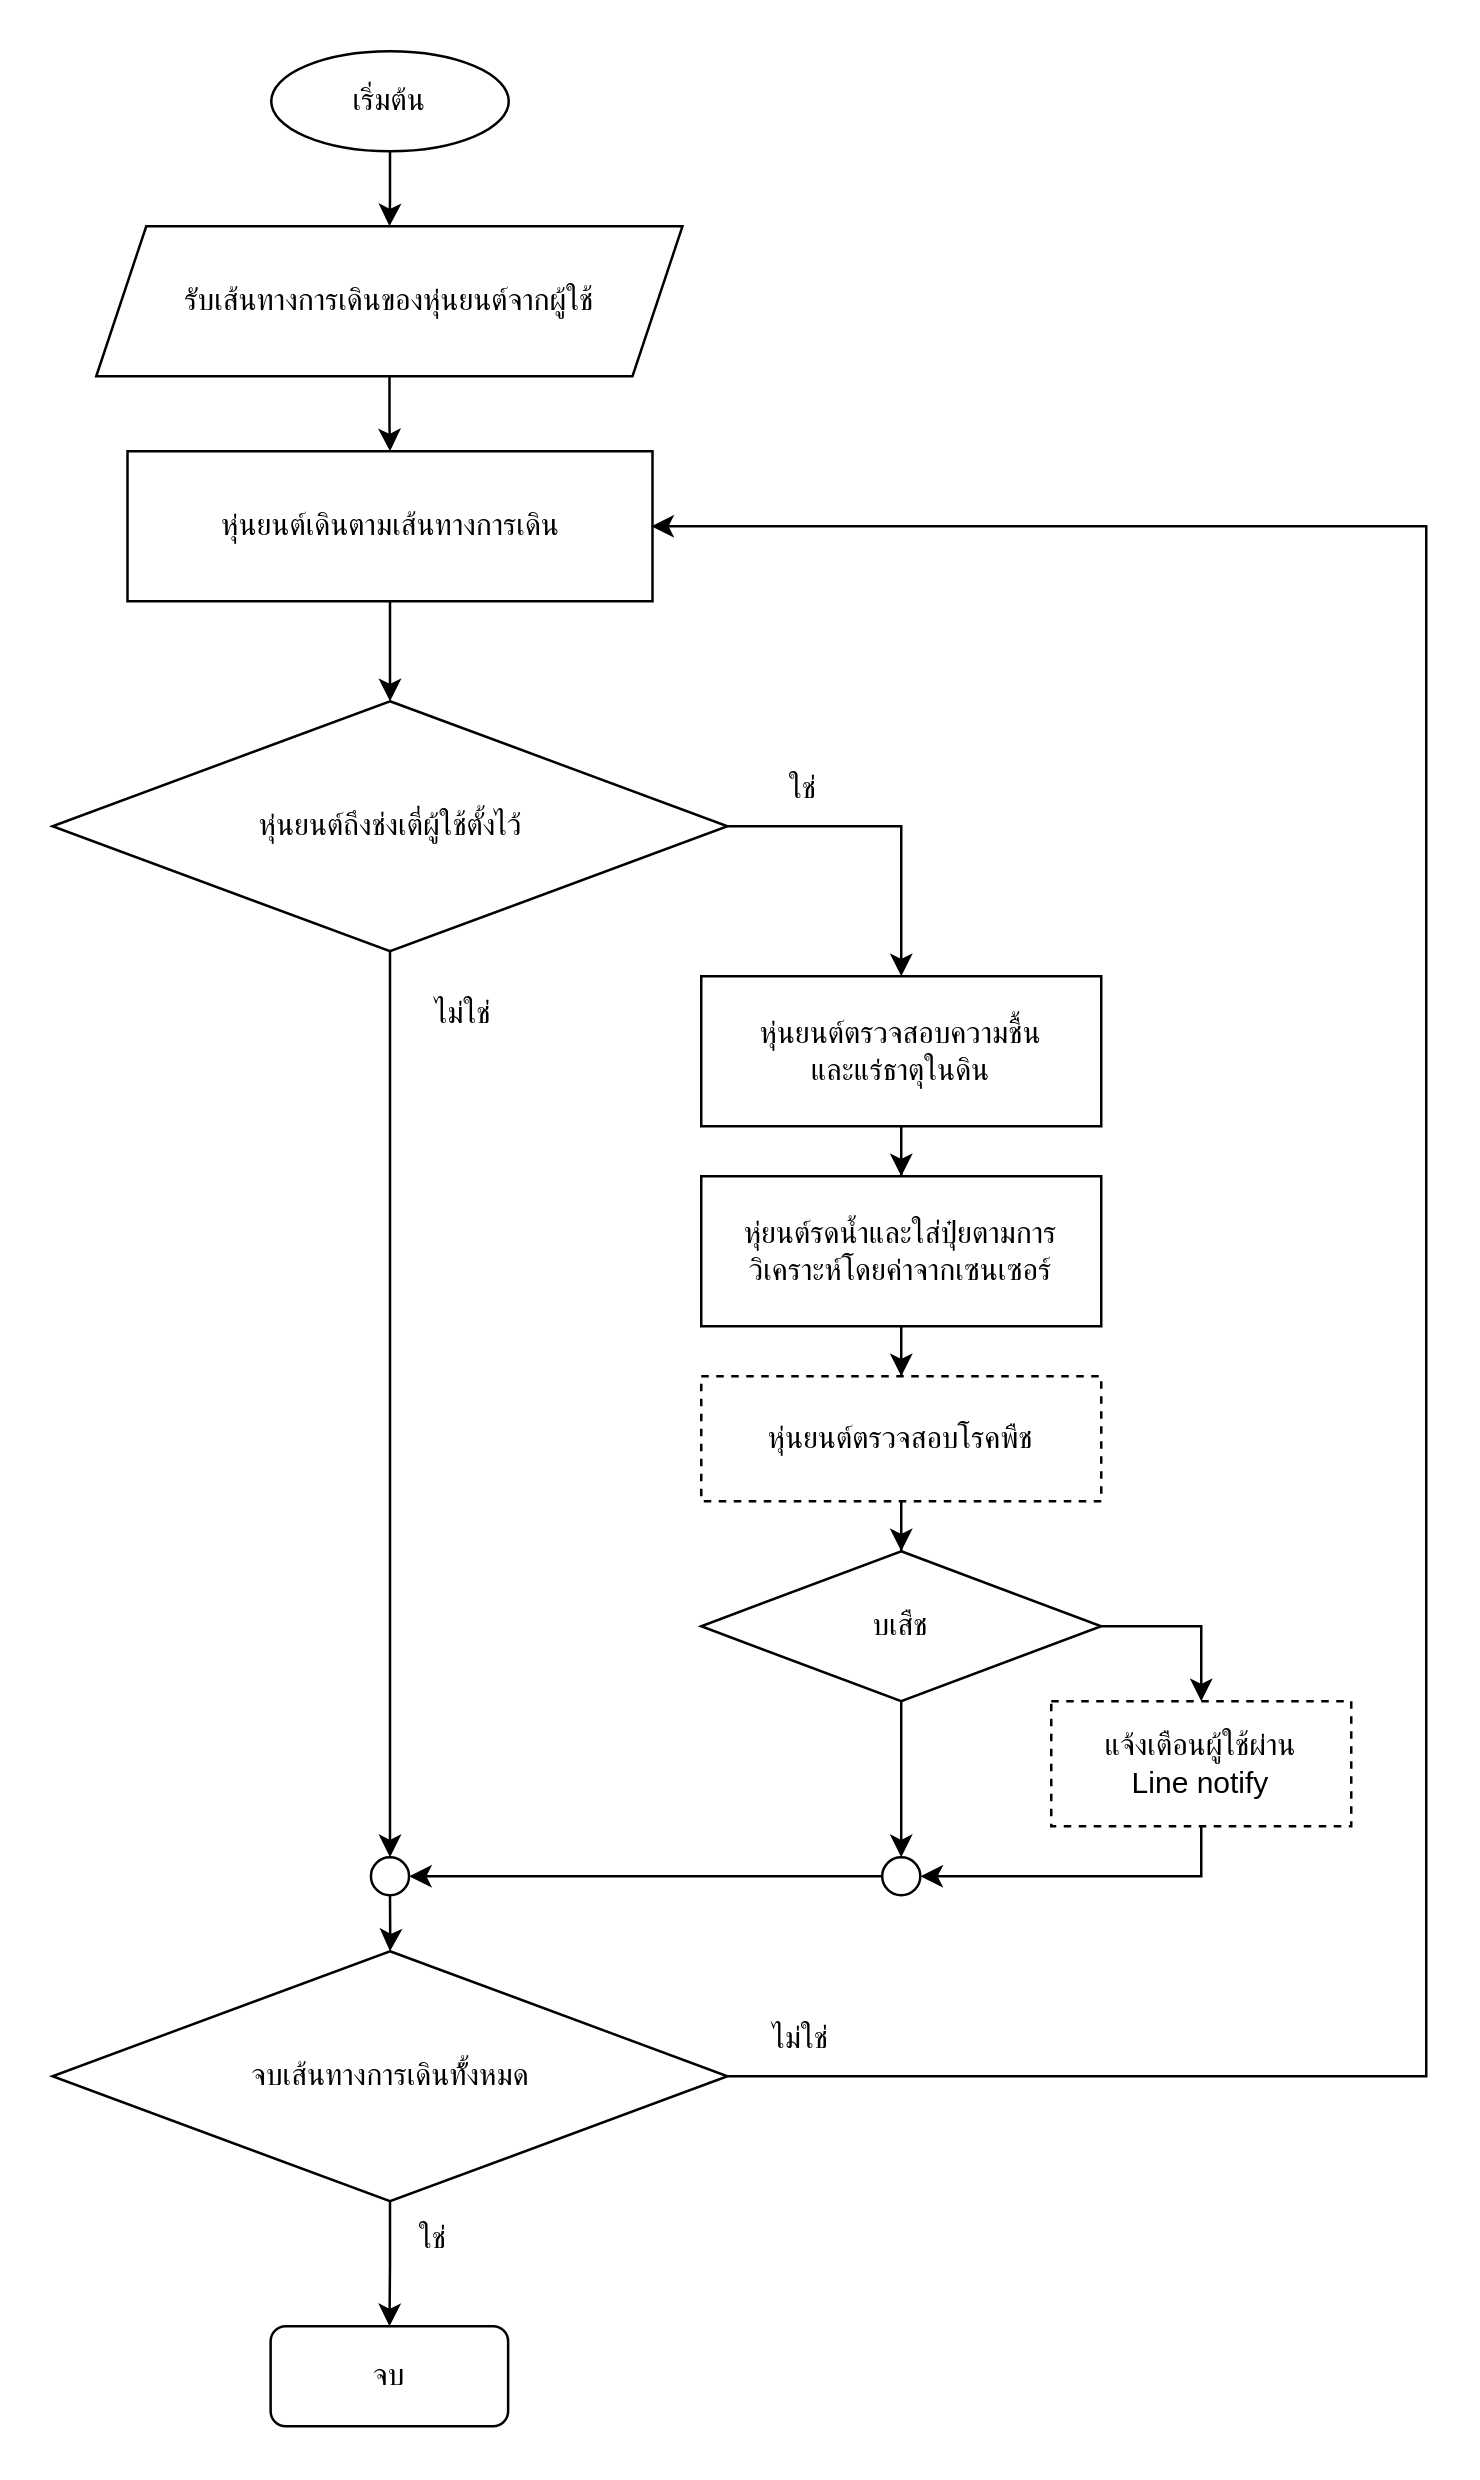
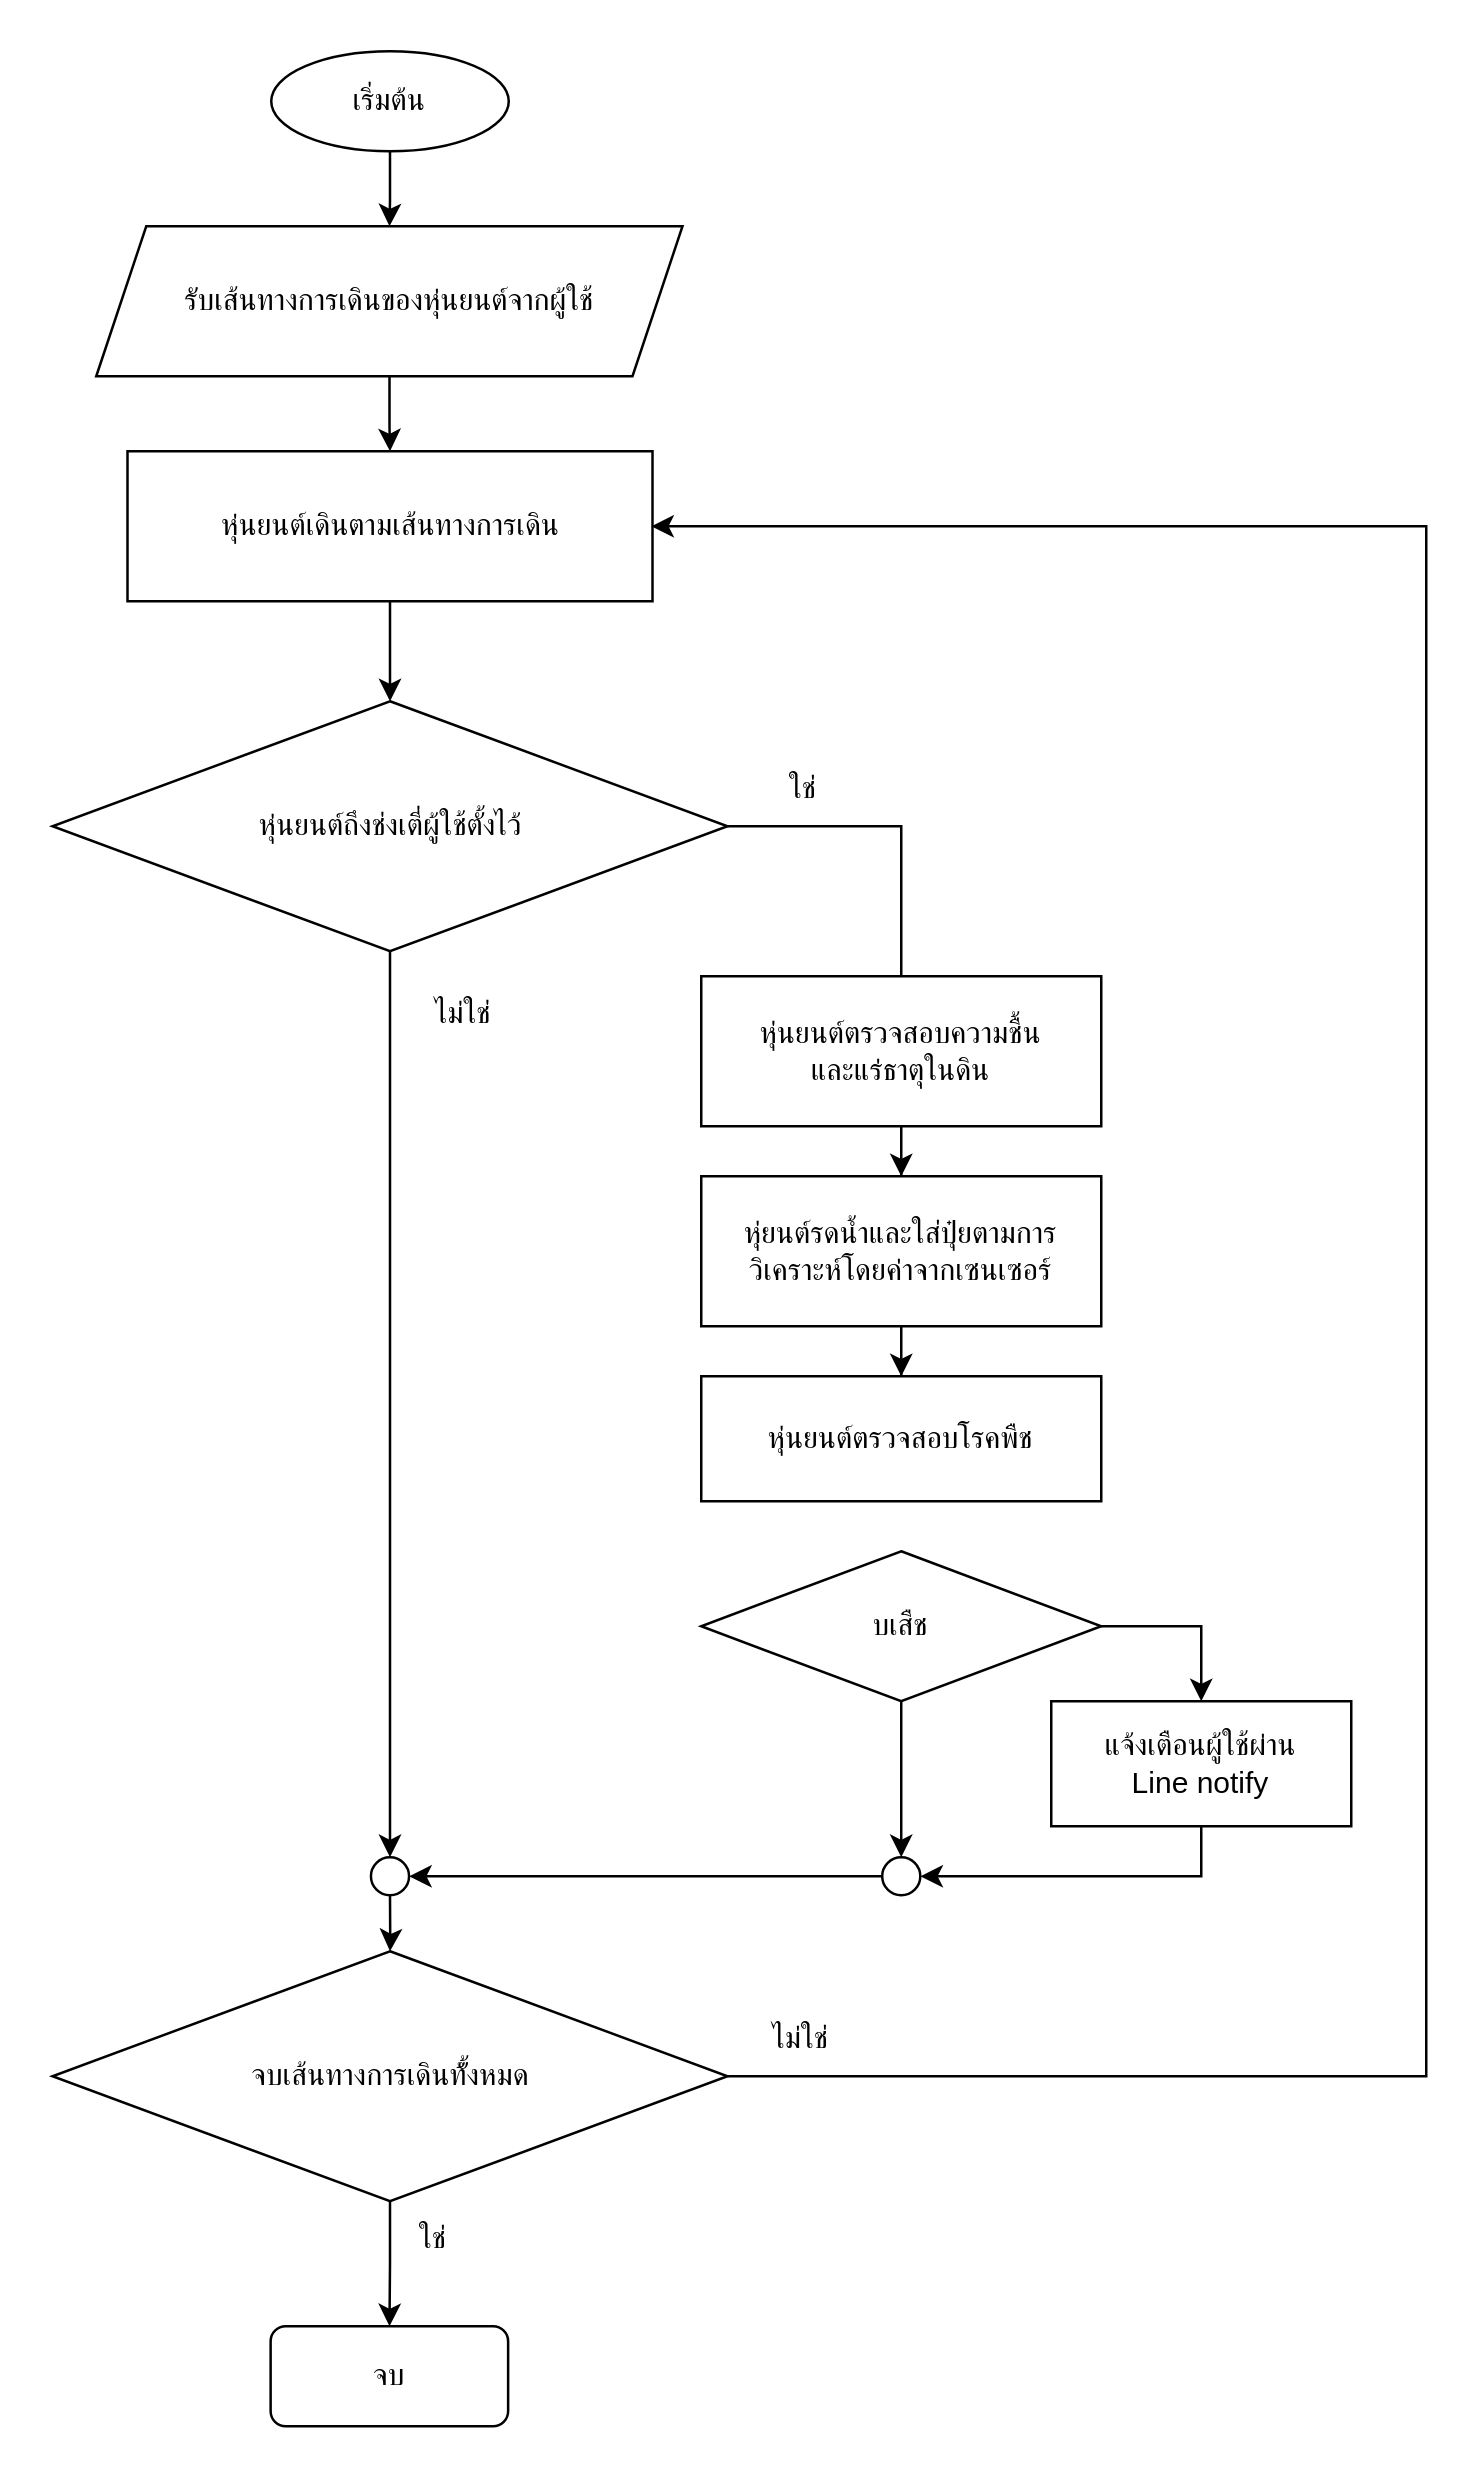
edge "หุ่นยนต์ถึงช่งเตี่ผู้ใช้ตั้งไว้" -> "หุ่นยนต์ตรวจสอบความชื้น และแร่ธาตุในดิน": arrowhead classic -> none
node "หุ่นยนต์ตรวจสอบโรคพืช": style dashed -> solid
edge "หุ่นยนต์ตรวจสอบโรคพืช" -> "บเสืช": removed
node "แจ้งเตือนผู้ใช้ผ่าน Line notify": style dashed -> solid
